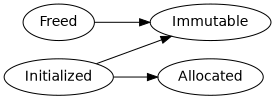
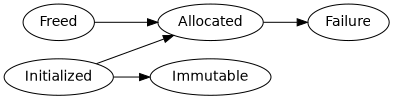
edge "Freed" -> "Immutable": now "Freed" -> "Allocated"
node "Failure": added
